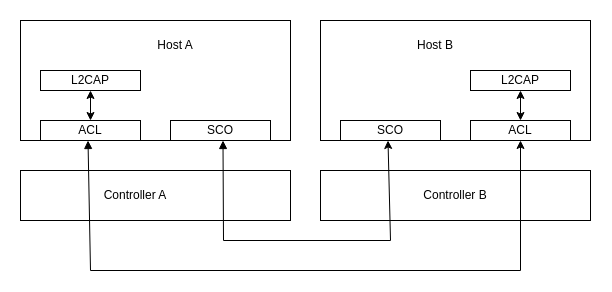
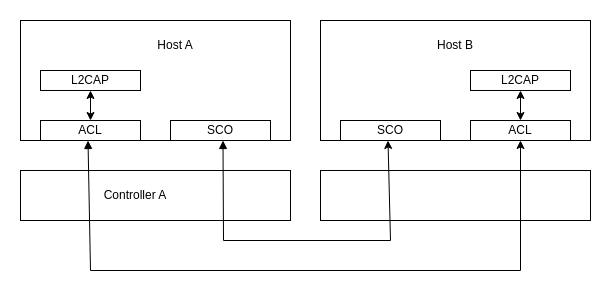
node "Host B": moved (436, 46) -> (456, 46)
node "Controller B": removed
